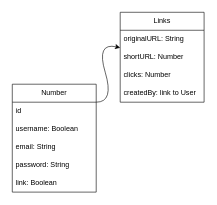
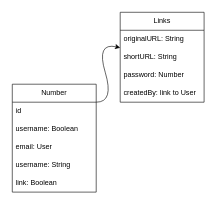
node "shortURL: Number": label "shortURL: Number" -> "shortURL: String"
node "clicks: Number": label "clicks: Number" -> "password: Number"
node "email: String": label "email: String" -> "email: User"
node "password: String": label "password: String" -> "username: String"
